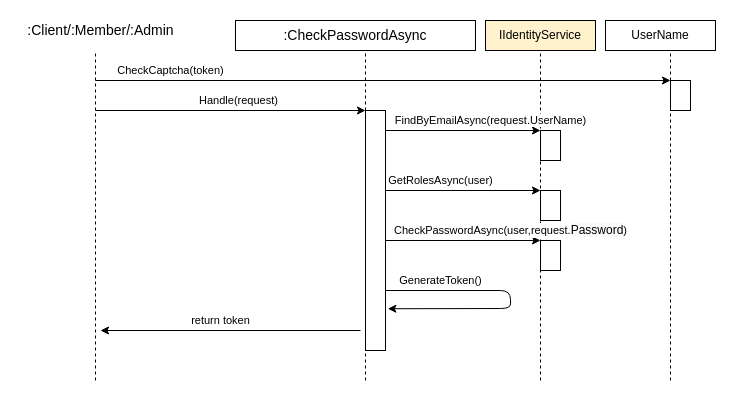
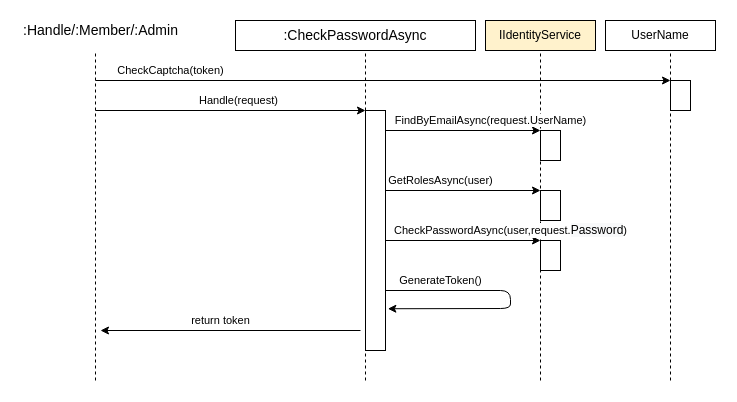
node ":Client/:Member/:Admin": label ":Client/:Member/:Admin" -> ":Handle/:Member/:Admin"
